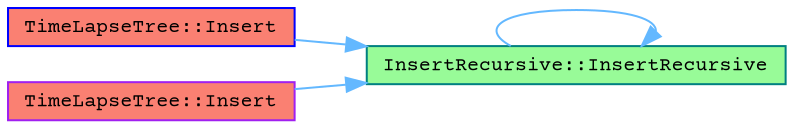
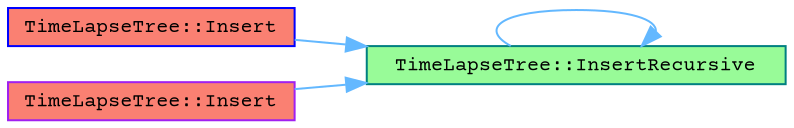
node "InsertRecursive::InsertRecursive": label "InsertRecursive::InsertRecursive" -> "TimeLapseTree::InsertRecursive"
